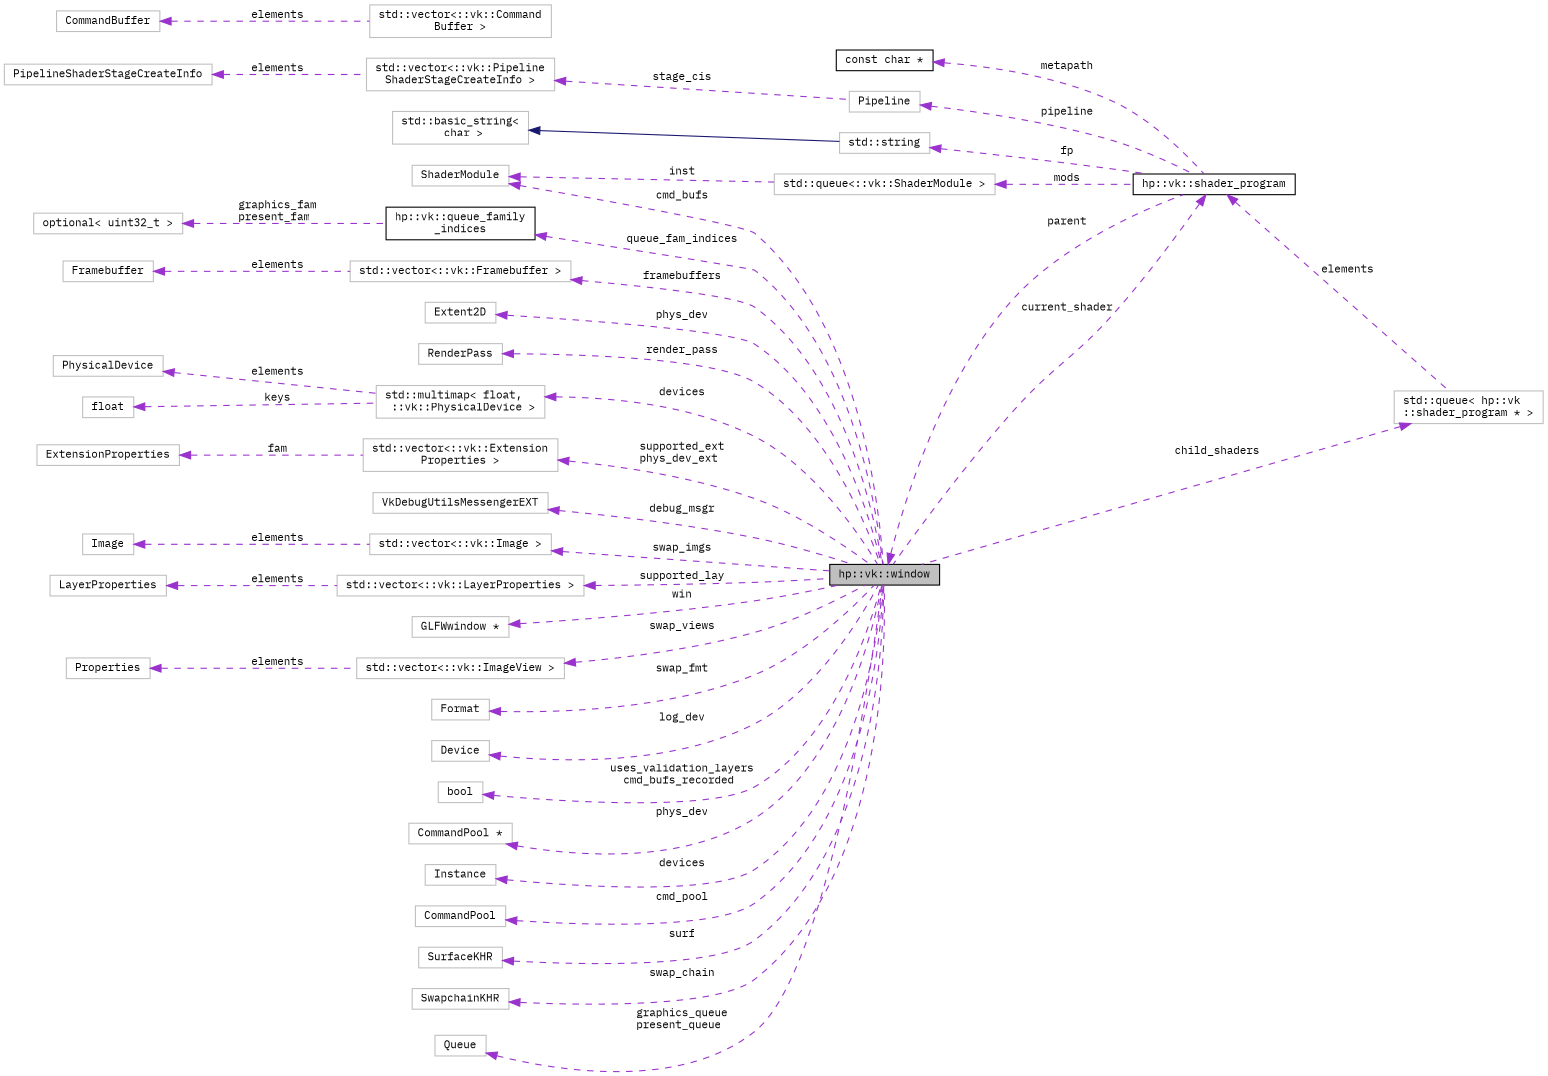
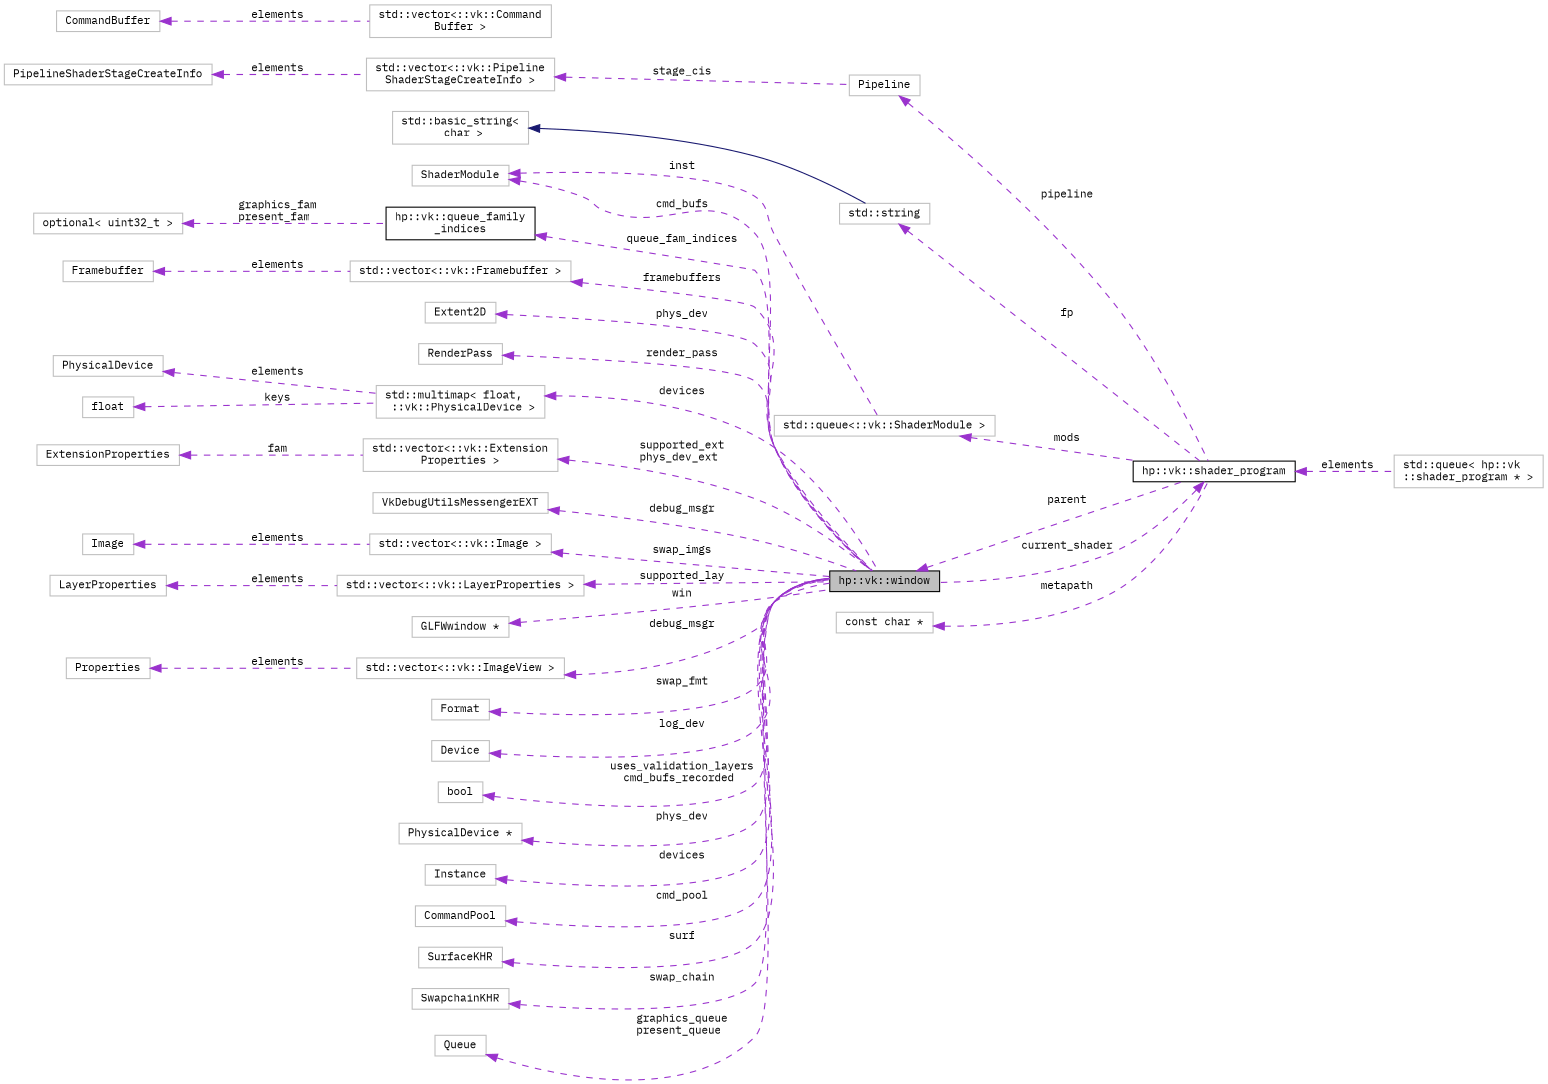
node "const char *": color black -> grey75
edge "hp::vk::window" -> "std::queue< hp::vk ::shader_program * >": removed, label "child_shaders"
edge "hp::vk::window" -> "std::vector<::vk::ImageView >": label " swap_views" -> " debug_msgr"
node "CommandPool *": label "CommandPool *" -> "PhysicalDevice *"
